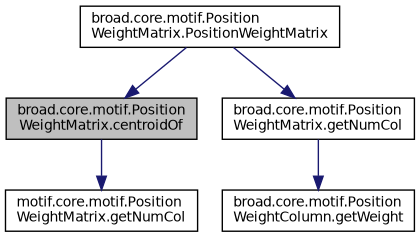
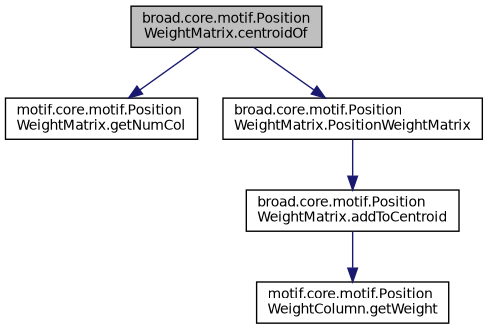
edge "broad.core.motif.Position WeightMatrix.PositionWeightMatrix" -> "broad.core.motif.Position WeightMatrix.centroidOf": reversed
node "broad.core.motif.Position WeightMatrix.getNumCol": label "broad.core.motif.Position WeightMatrix.getNumCol" -> "broad.core.motif.Position WeightMatrix.addToCentroid"
node "broad.core.motif.Position WeightColumn.getWeight": label "broad.core.motif.Position WeightColumn.getWeight" -> "motif.core.motif.Position WeightColumn.getWeight"
